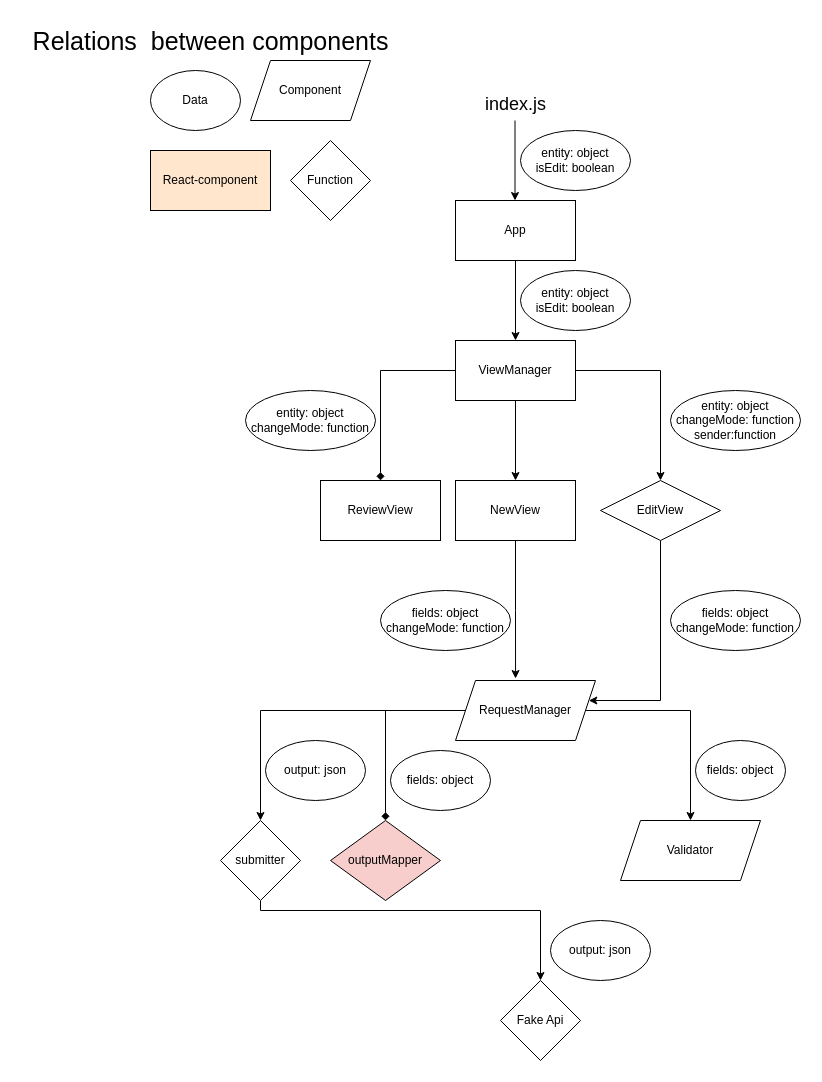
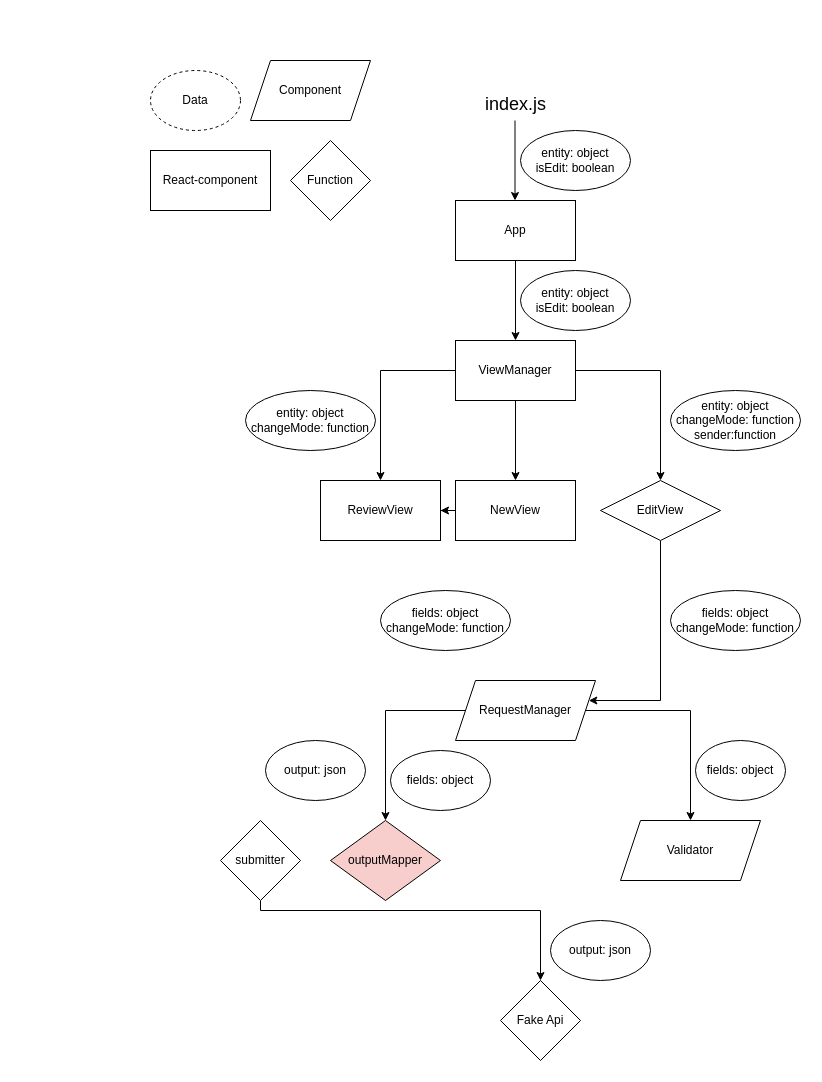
node "Relations between components": removed
node "Data": style solid -> dashed
node "React-component": fillcolor #ffe6cc -> #ffffff
edge "ViewManager" -> "ReviewView": arrowhead diamond -> classic
edge "NewView" -> "RequestManager": now "NewView" -> "ReviewView"
edge "RequestManager" -> "submitter": removed
edge "RequestManager" -> "outputMapper": arrowhead diamond -> classic
